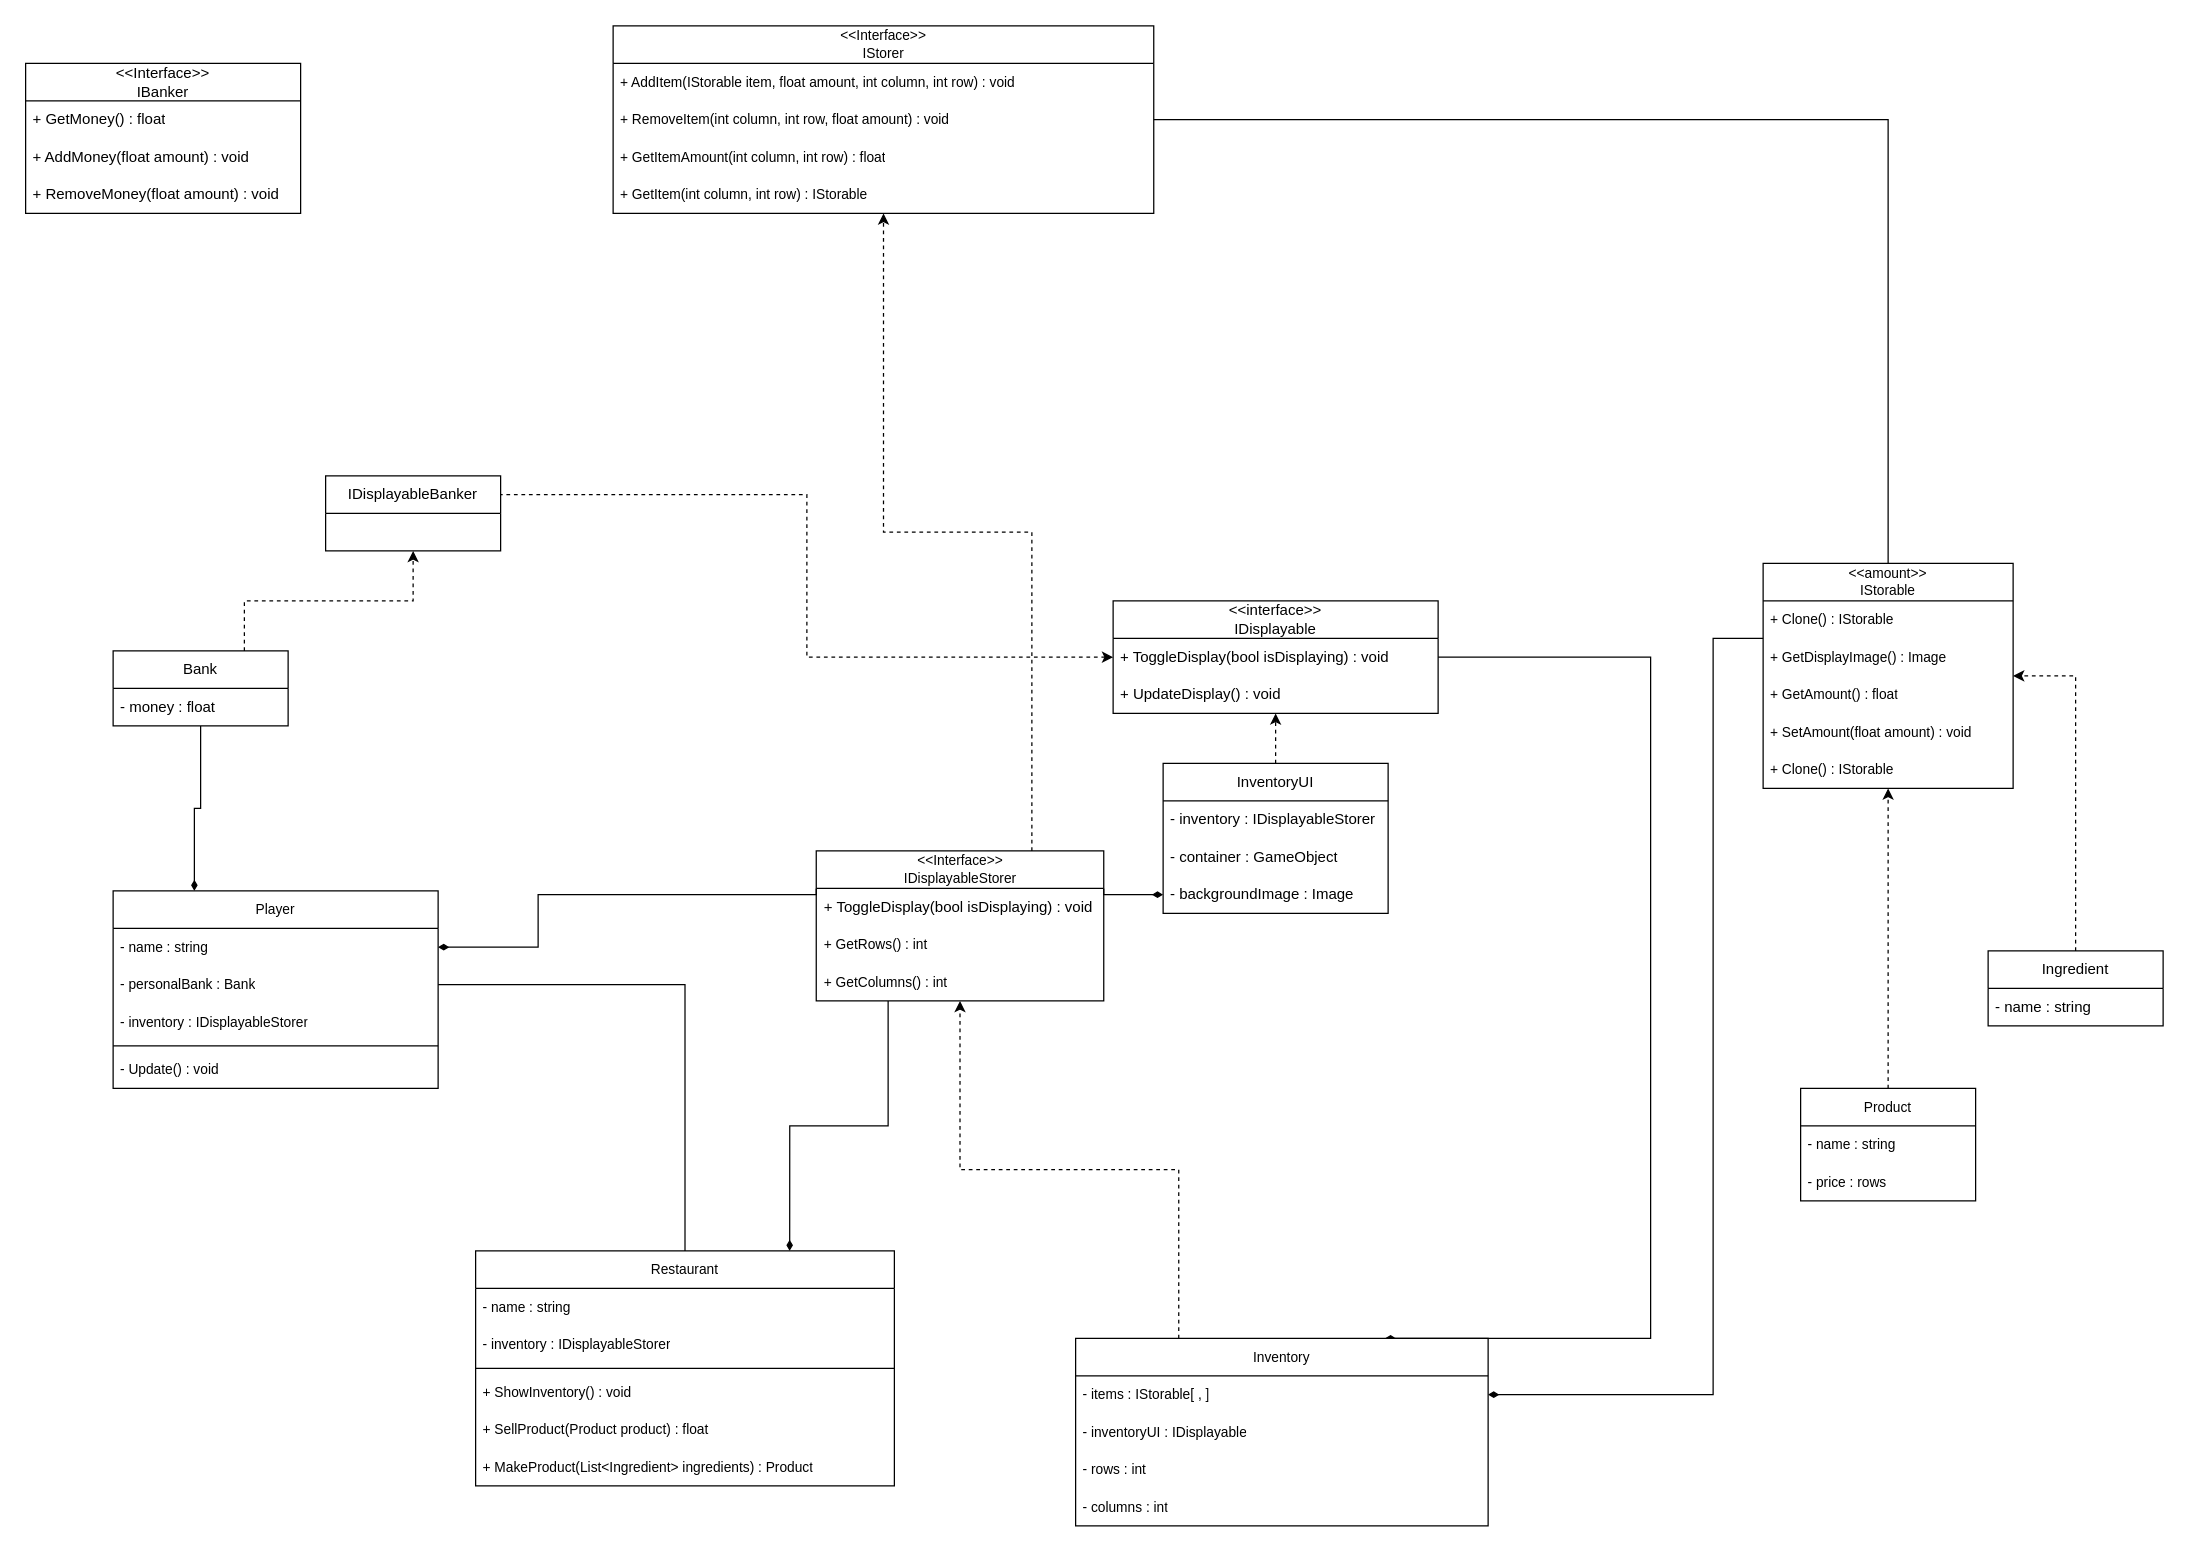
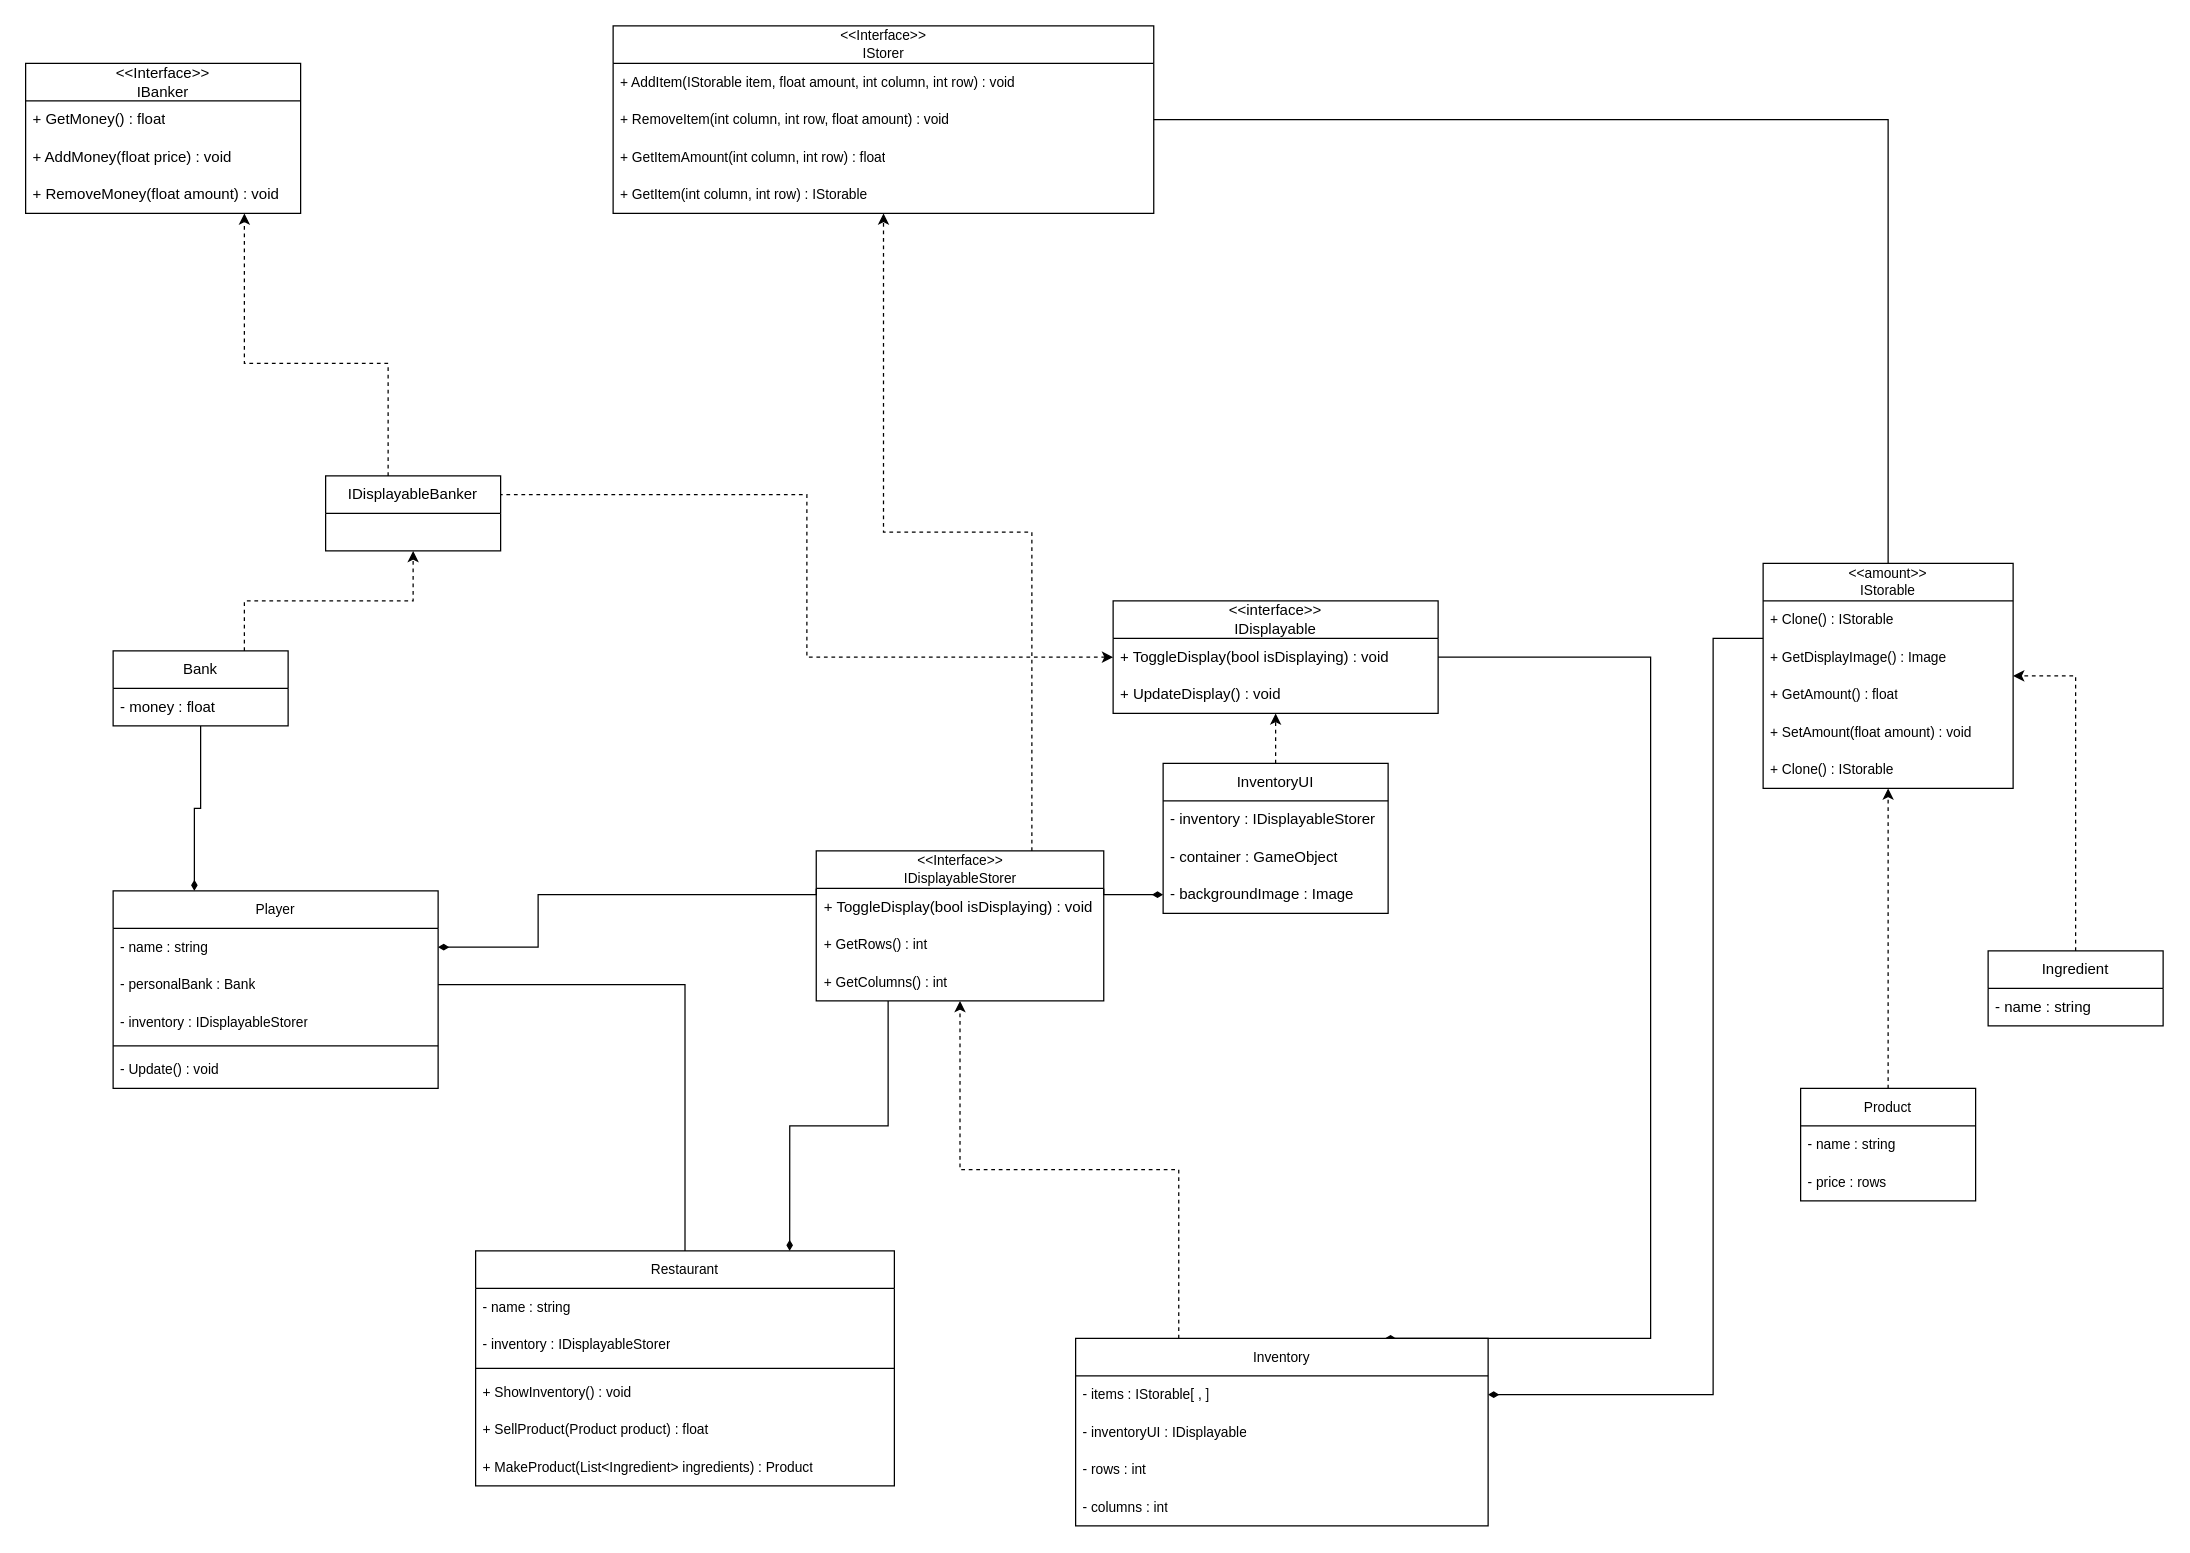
node "+ AddMoney(float amount) : void": label "+ AddMoney(float amount) : void" -> "+ AddMoney(float price) : void"
edge "IDisplayableBanker" -> "<<Interface>> IBanker": added
